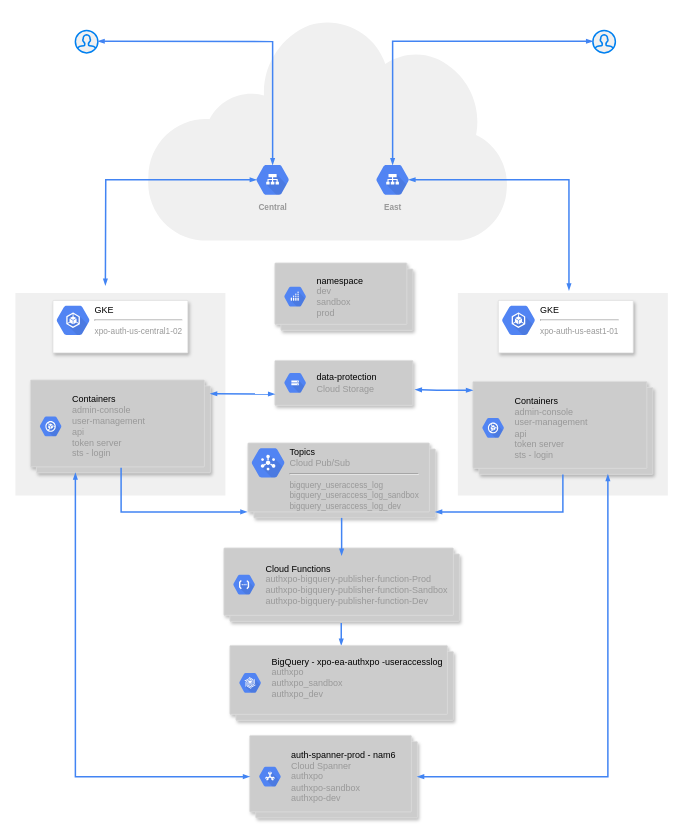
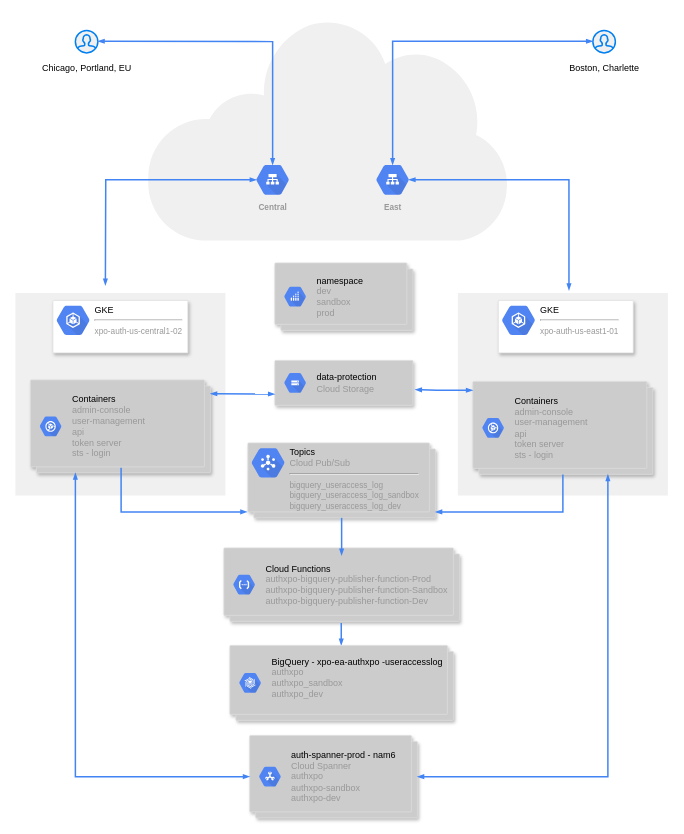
node "Chicago, Portland, EU": added
node "Boston, Charlette": added
